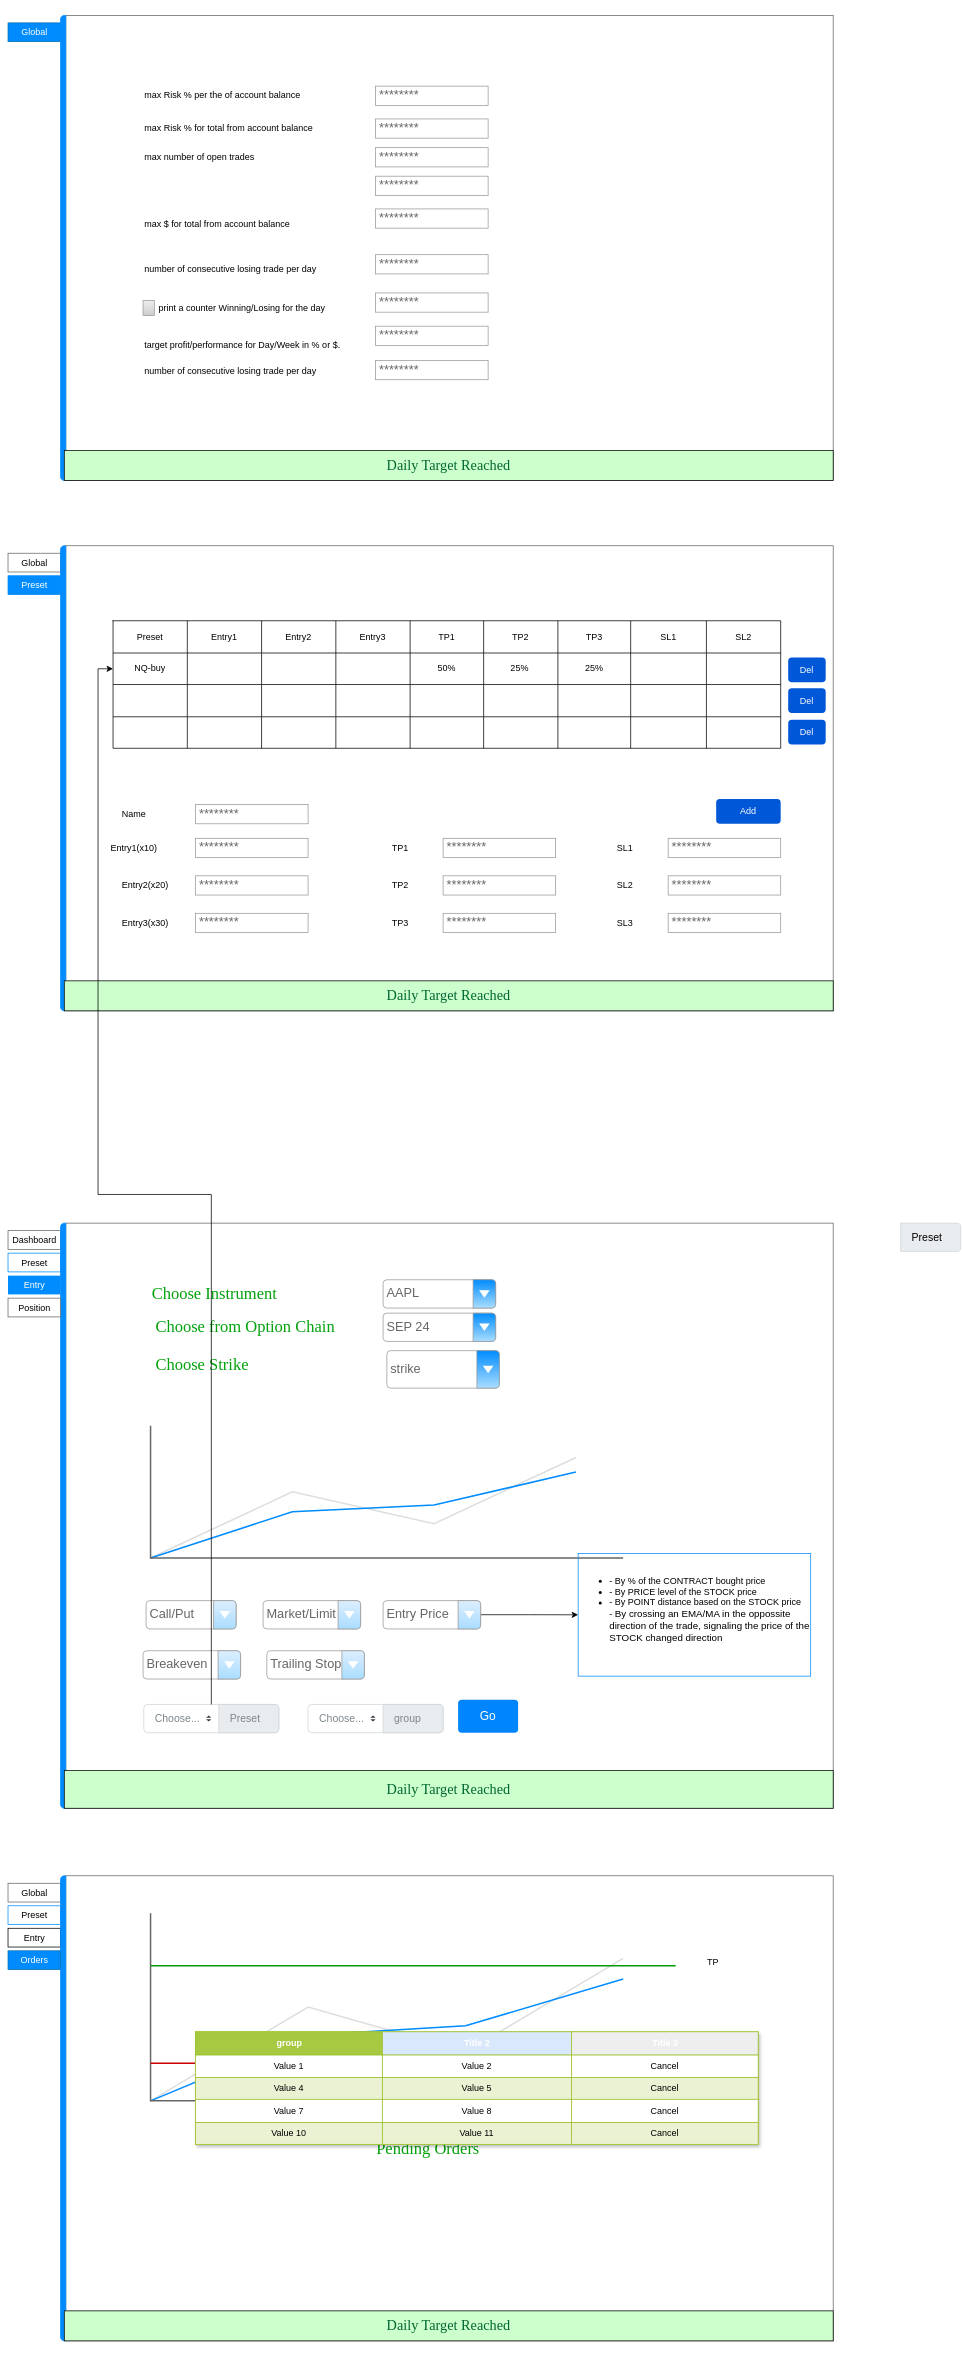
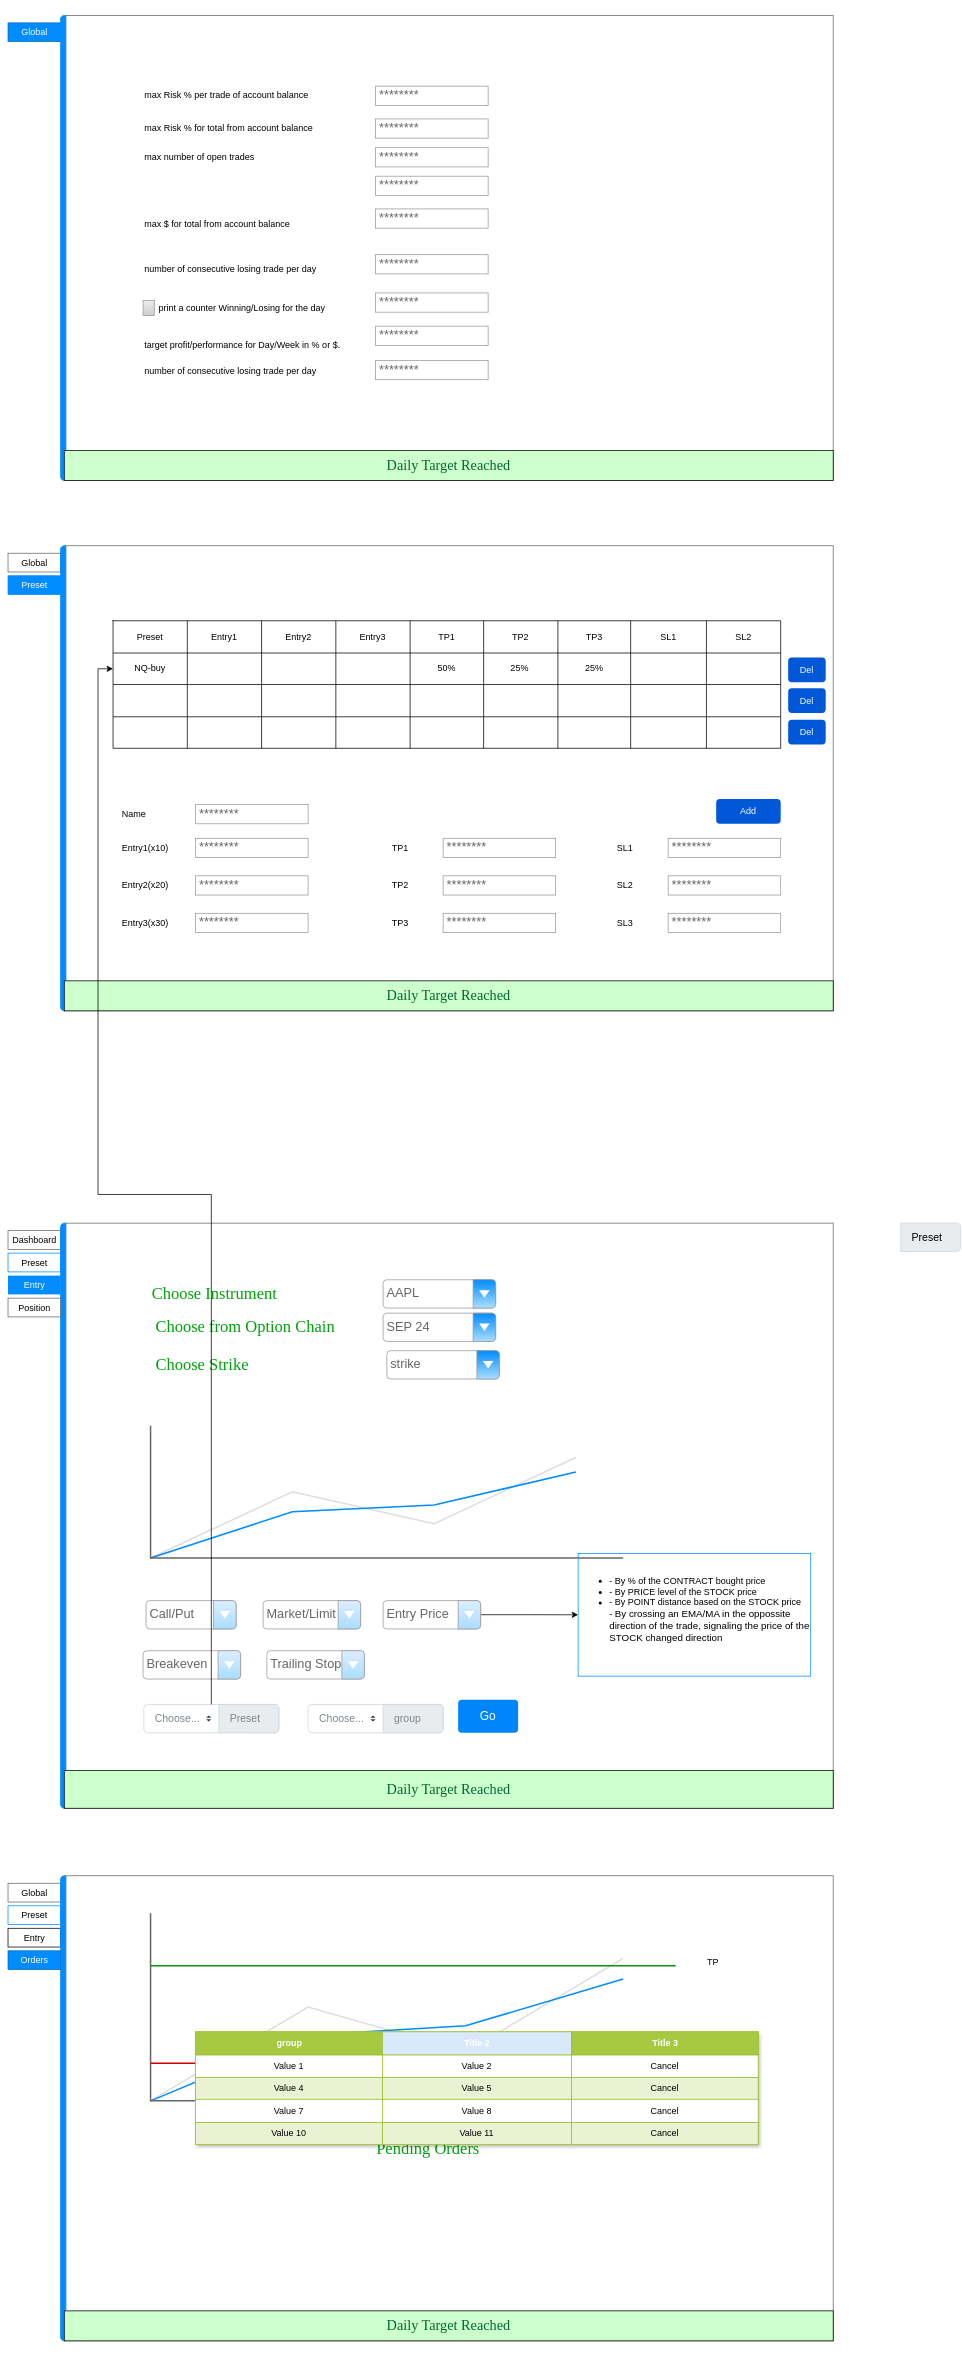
node "max Risk % per the of account balance": label "max Risk % per the of account balance" -> "max Risk % per trade of account balance"
node "Entry1(x10)": moved (132, 848) -> (143, 848)
node "strike": size 113x38 -> 113x28
node "Title 3": fillcolor #eeeeee -> #a7c942
